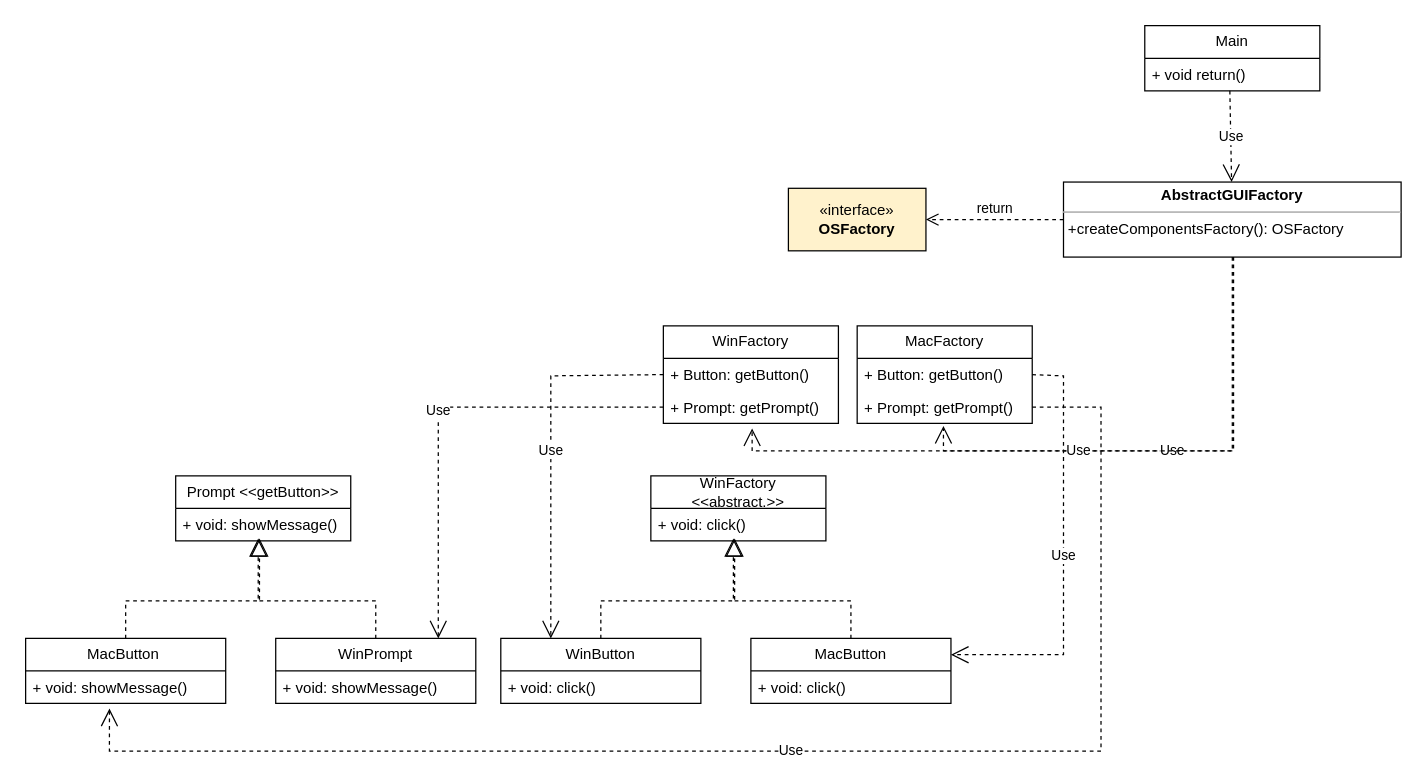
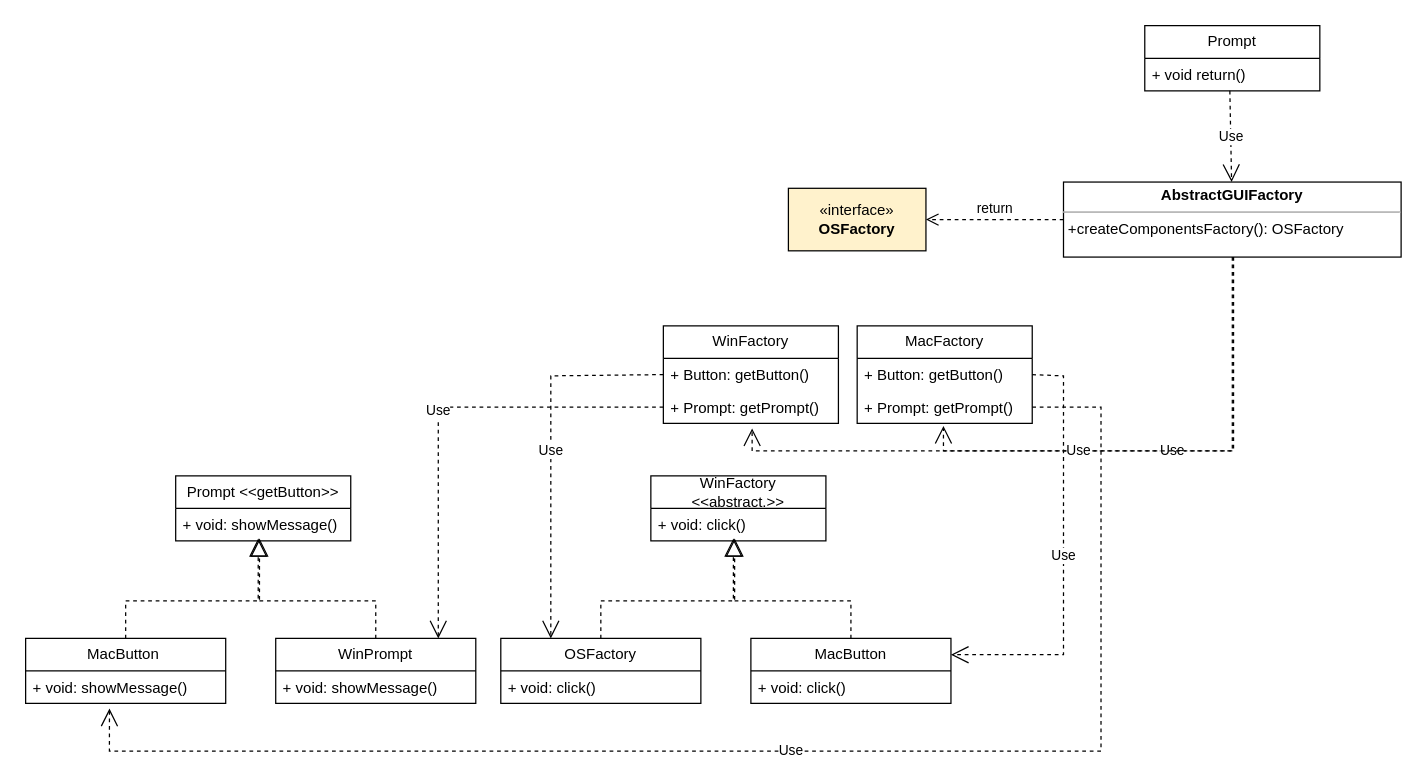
node "Main": label "Main" -> "Prompt"
node "WinButton": label "WinButton" -> "OSFactory"
